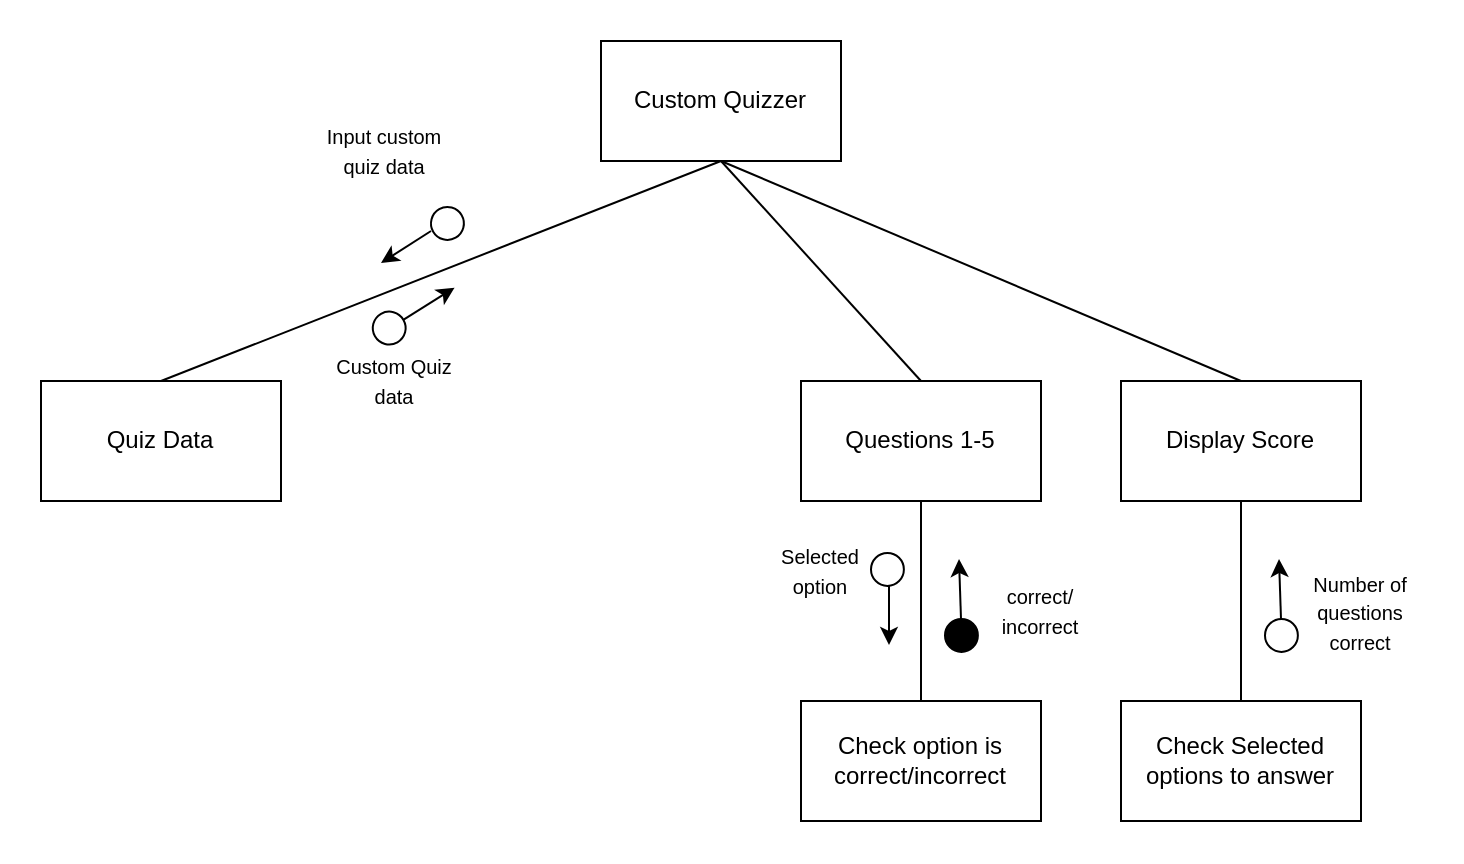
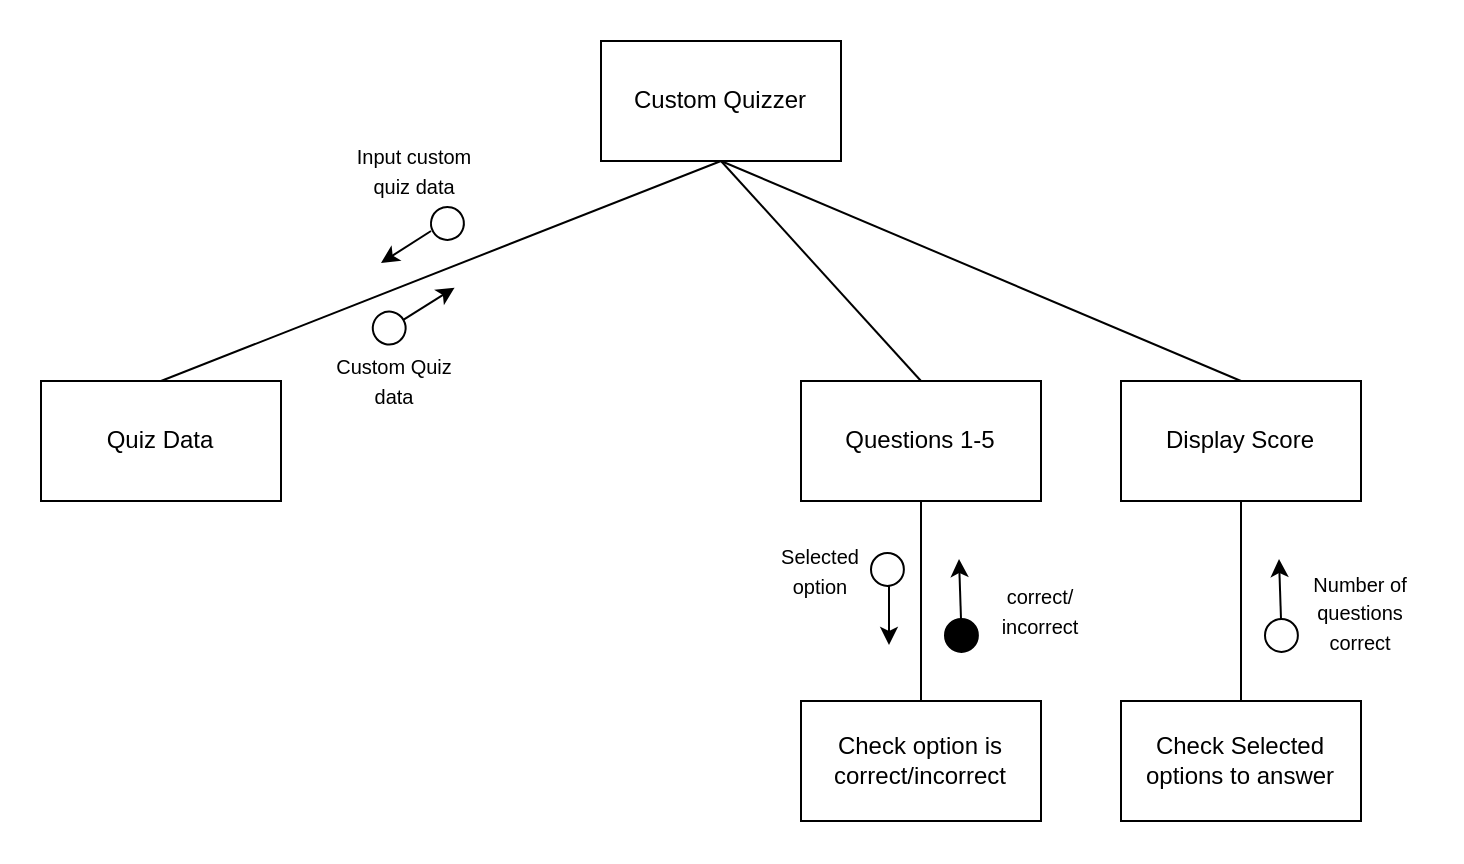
node "Input custom quiz data": moved (385, 151) -> (415, 171)
